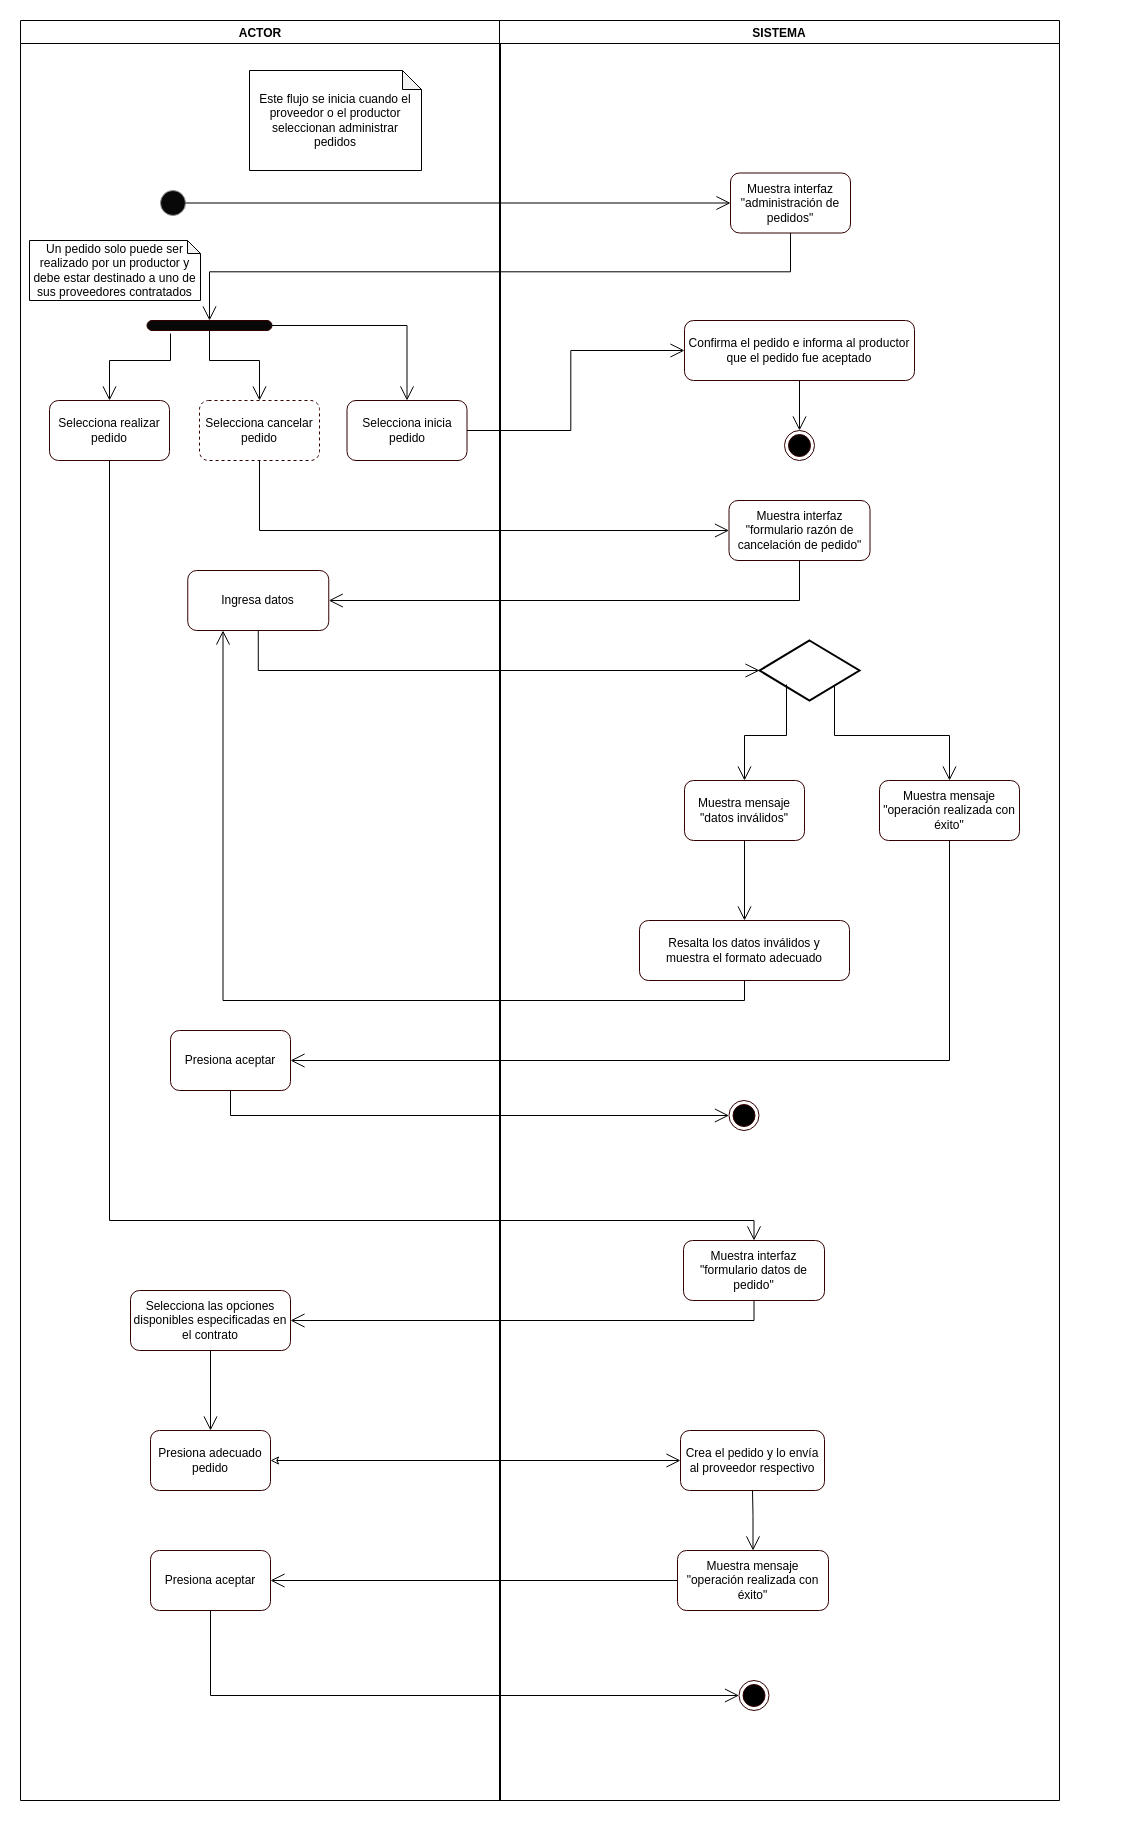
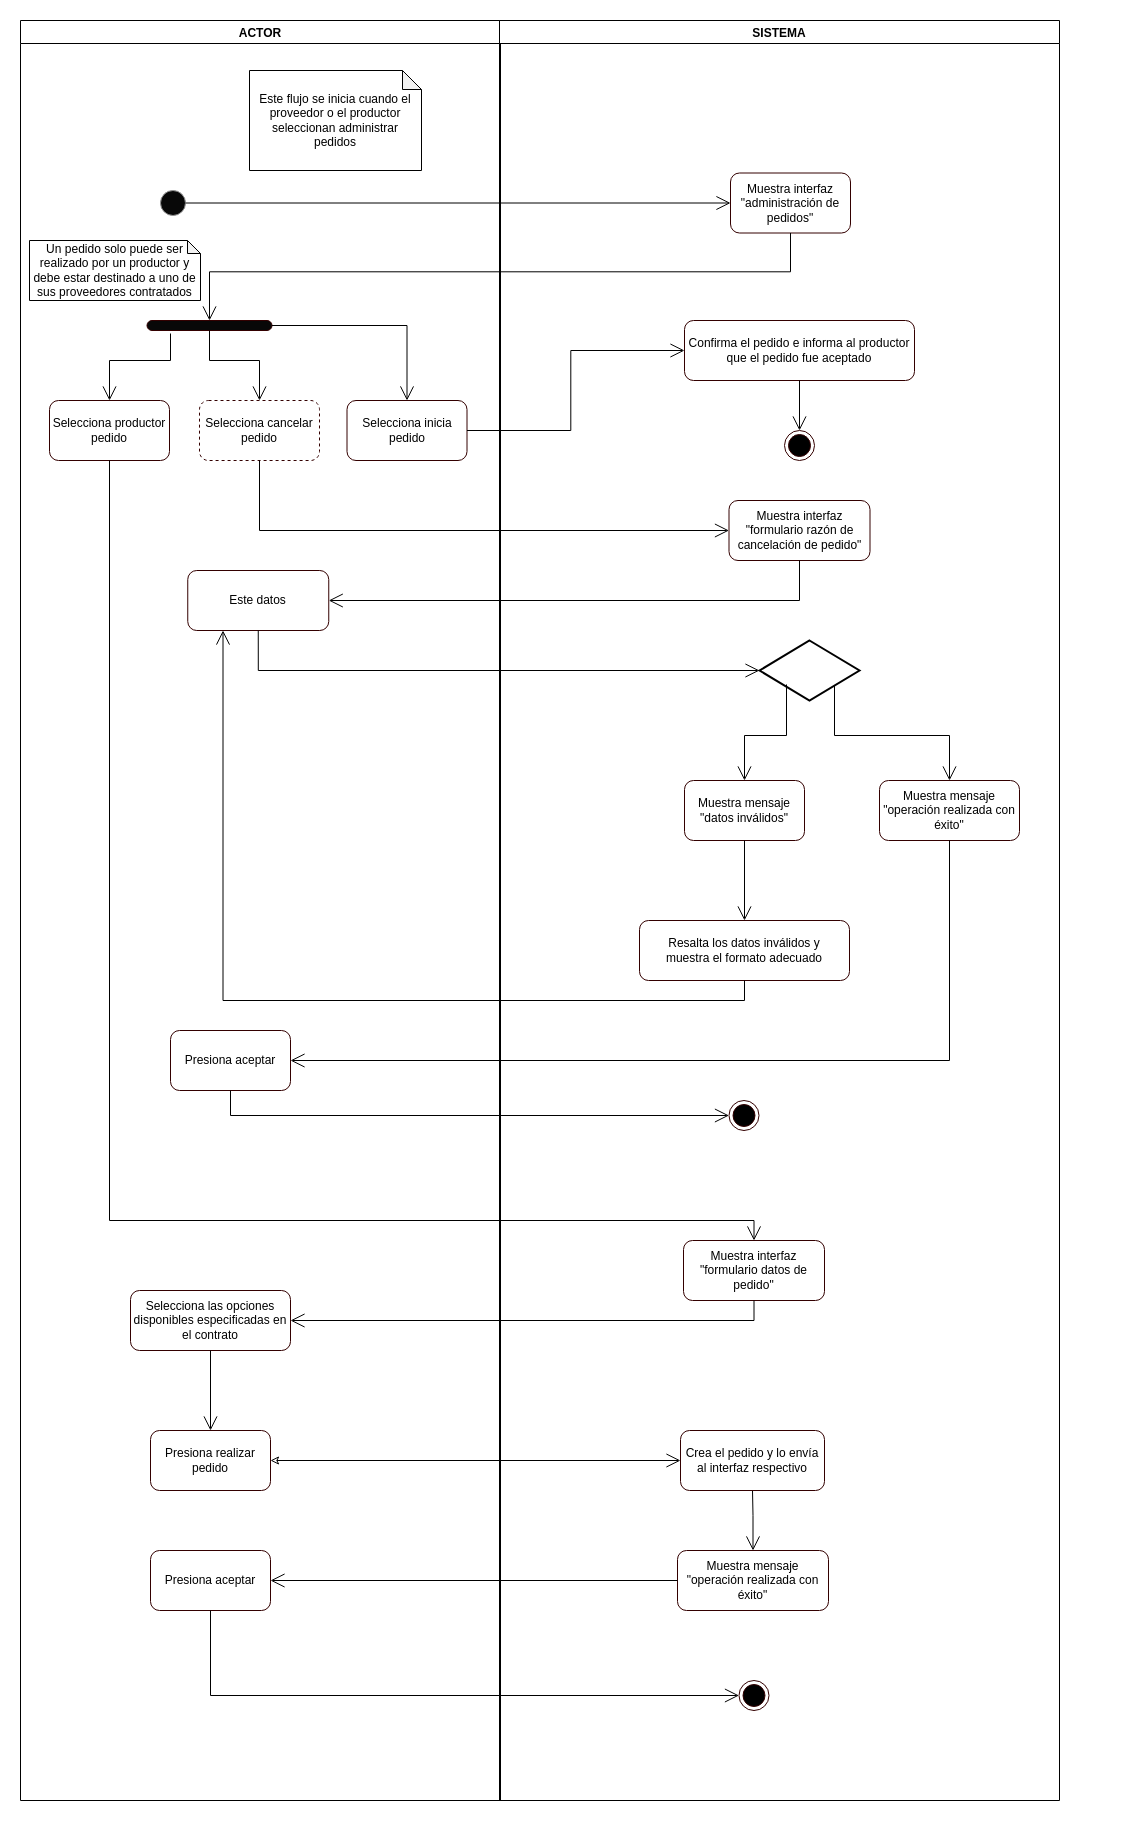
node "Selecciona realizar pedido": label "Selecciona realizar pedido" -> "Selecciona productor pedido"
node "Ingresa datos": label "Ingresa datos" -> "Este datos"
node "Presiona adecuado pedido": label "Presiona adecuado pedido" -> "Presiona realizar pedido"
node "Crea el pedido y lo envía al proveedor respectivo": label "Crea el pedido y lo envía al proveedor respectivo" -> "Crea el pedido y lo envía al interfaz respectivo"
